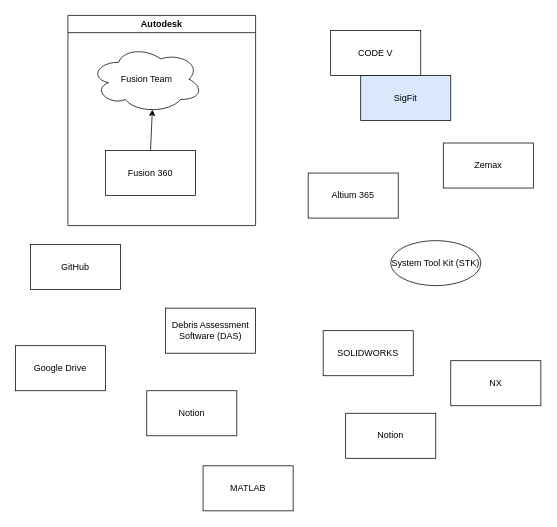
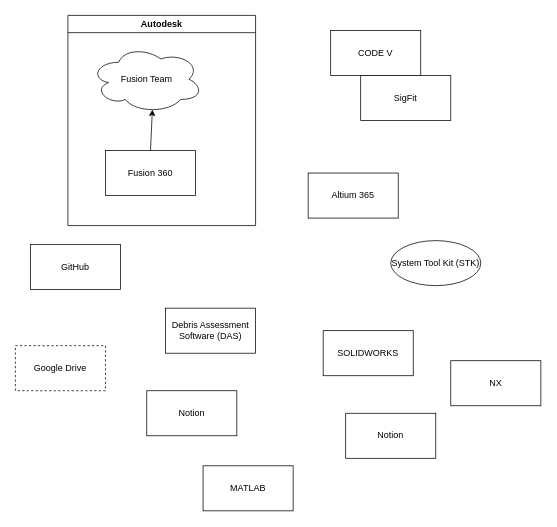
node "SigFit": fillcolor #dae8fc -> #ffffff
node "Zemax": removed
node "Google Drive": style solid -> dashed
